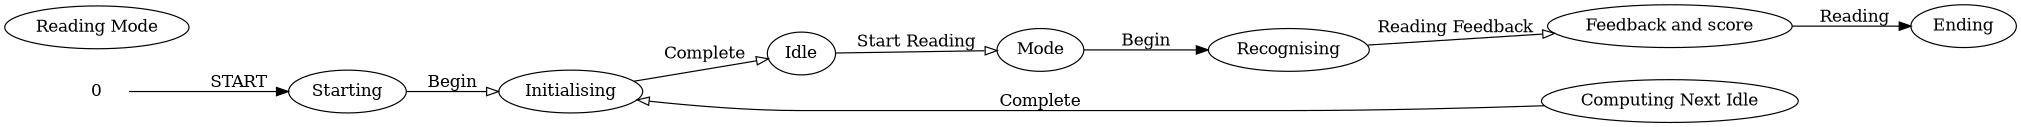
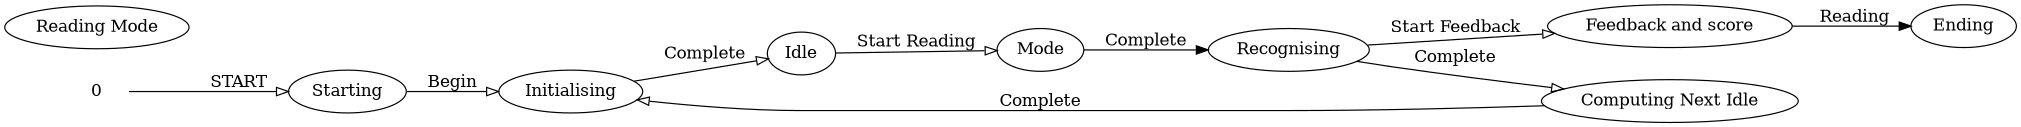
edge "Recognising" -> "Feedback and score": label "Reading Feedback" -> "Start Feedback"
edge "Mode" -> "Recognising": label "Begin" -> "Complete"
edge "Recognising" -> "Computing Next Idle": added, label "Complete"
edge "0" -> "Starting": arrowhead normal -> onormal
